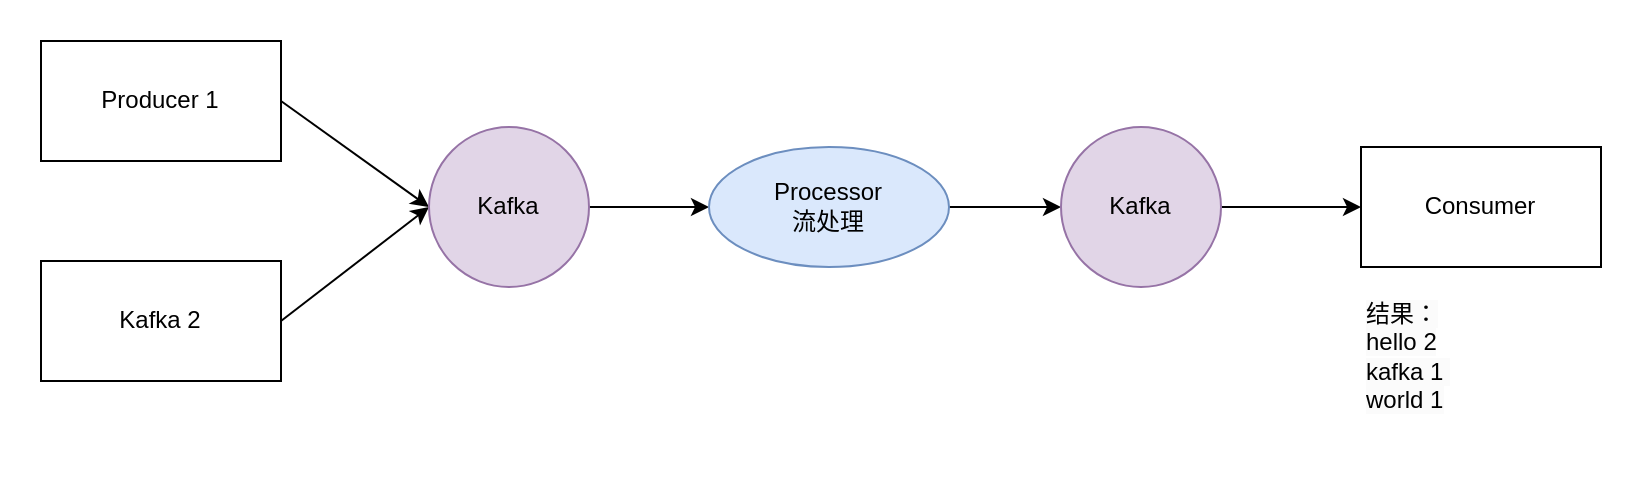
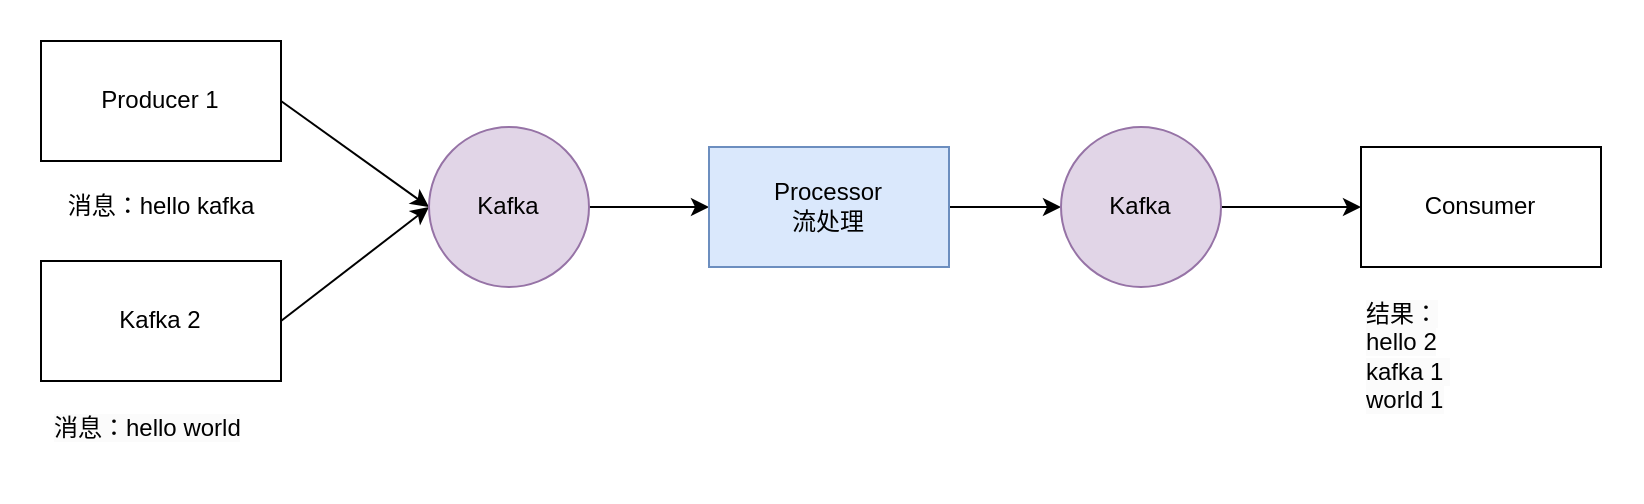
node "消息：hello kafka": added
node "Processor 流处理": shape ellipse -> rectangle
node "消息：hello world": added
